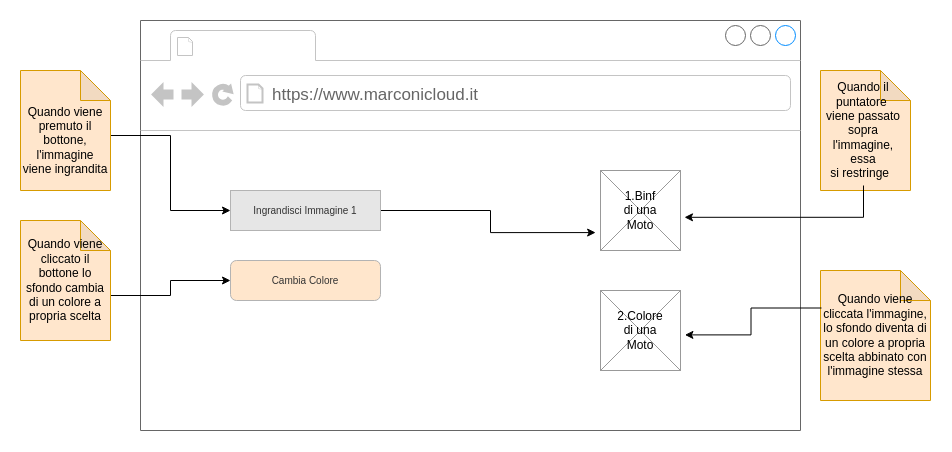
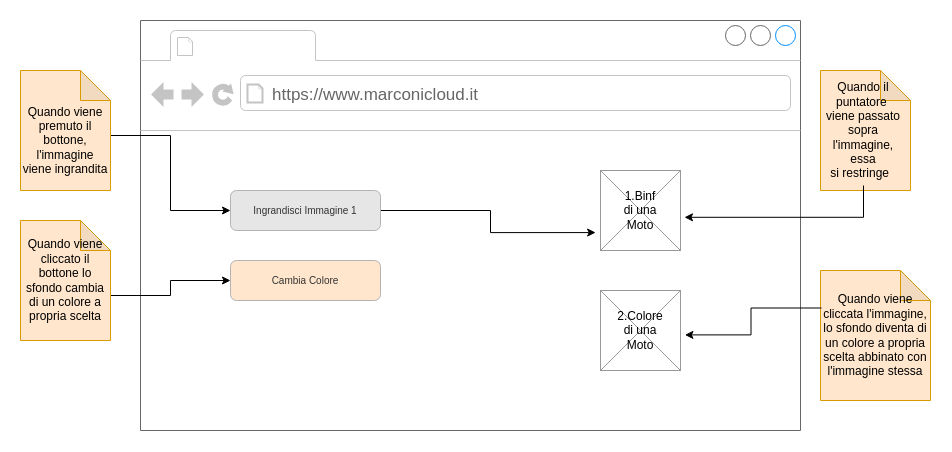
node "Ingrandisci Immagine 1": shape rectangle -> rounded rectangle
